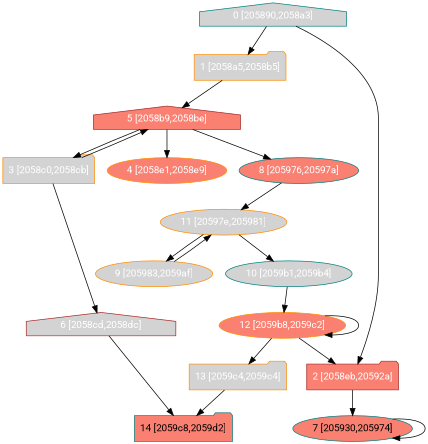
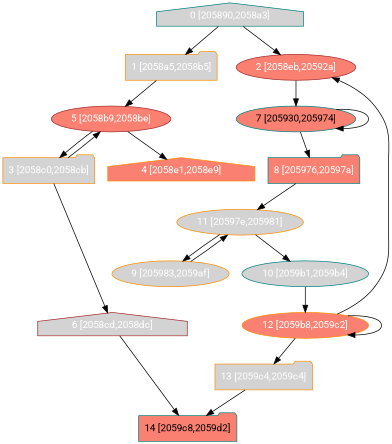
node "5 [2058b9,2058be]": shape house -> ellipse
edge "5 [2058b9,2058be]" -> "8 [205976,20597a]": now "7 [205930,205974]" -> "8 [205976,20597a]"
node "4 [2058e1,2058e9]": shape ellipse -> house
node "8 [205976,20597a]": shape ellipse -> folder
node "2 [2058eb,20592a]": shape folder -> ellipse
